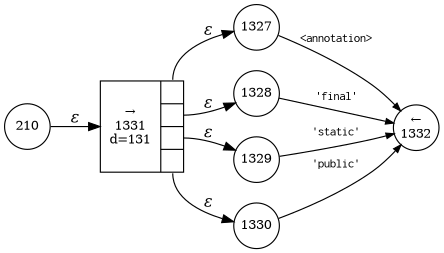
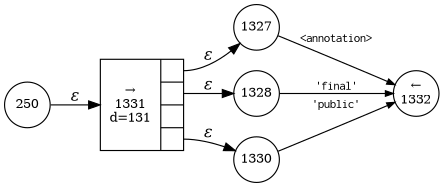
node "210": label "210" -> "250"
node "1329": removed
